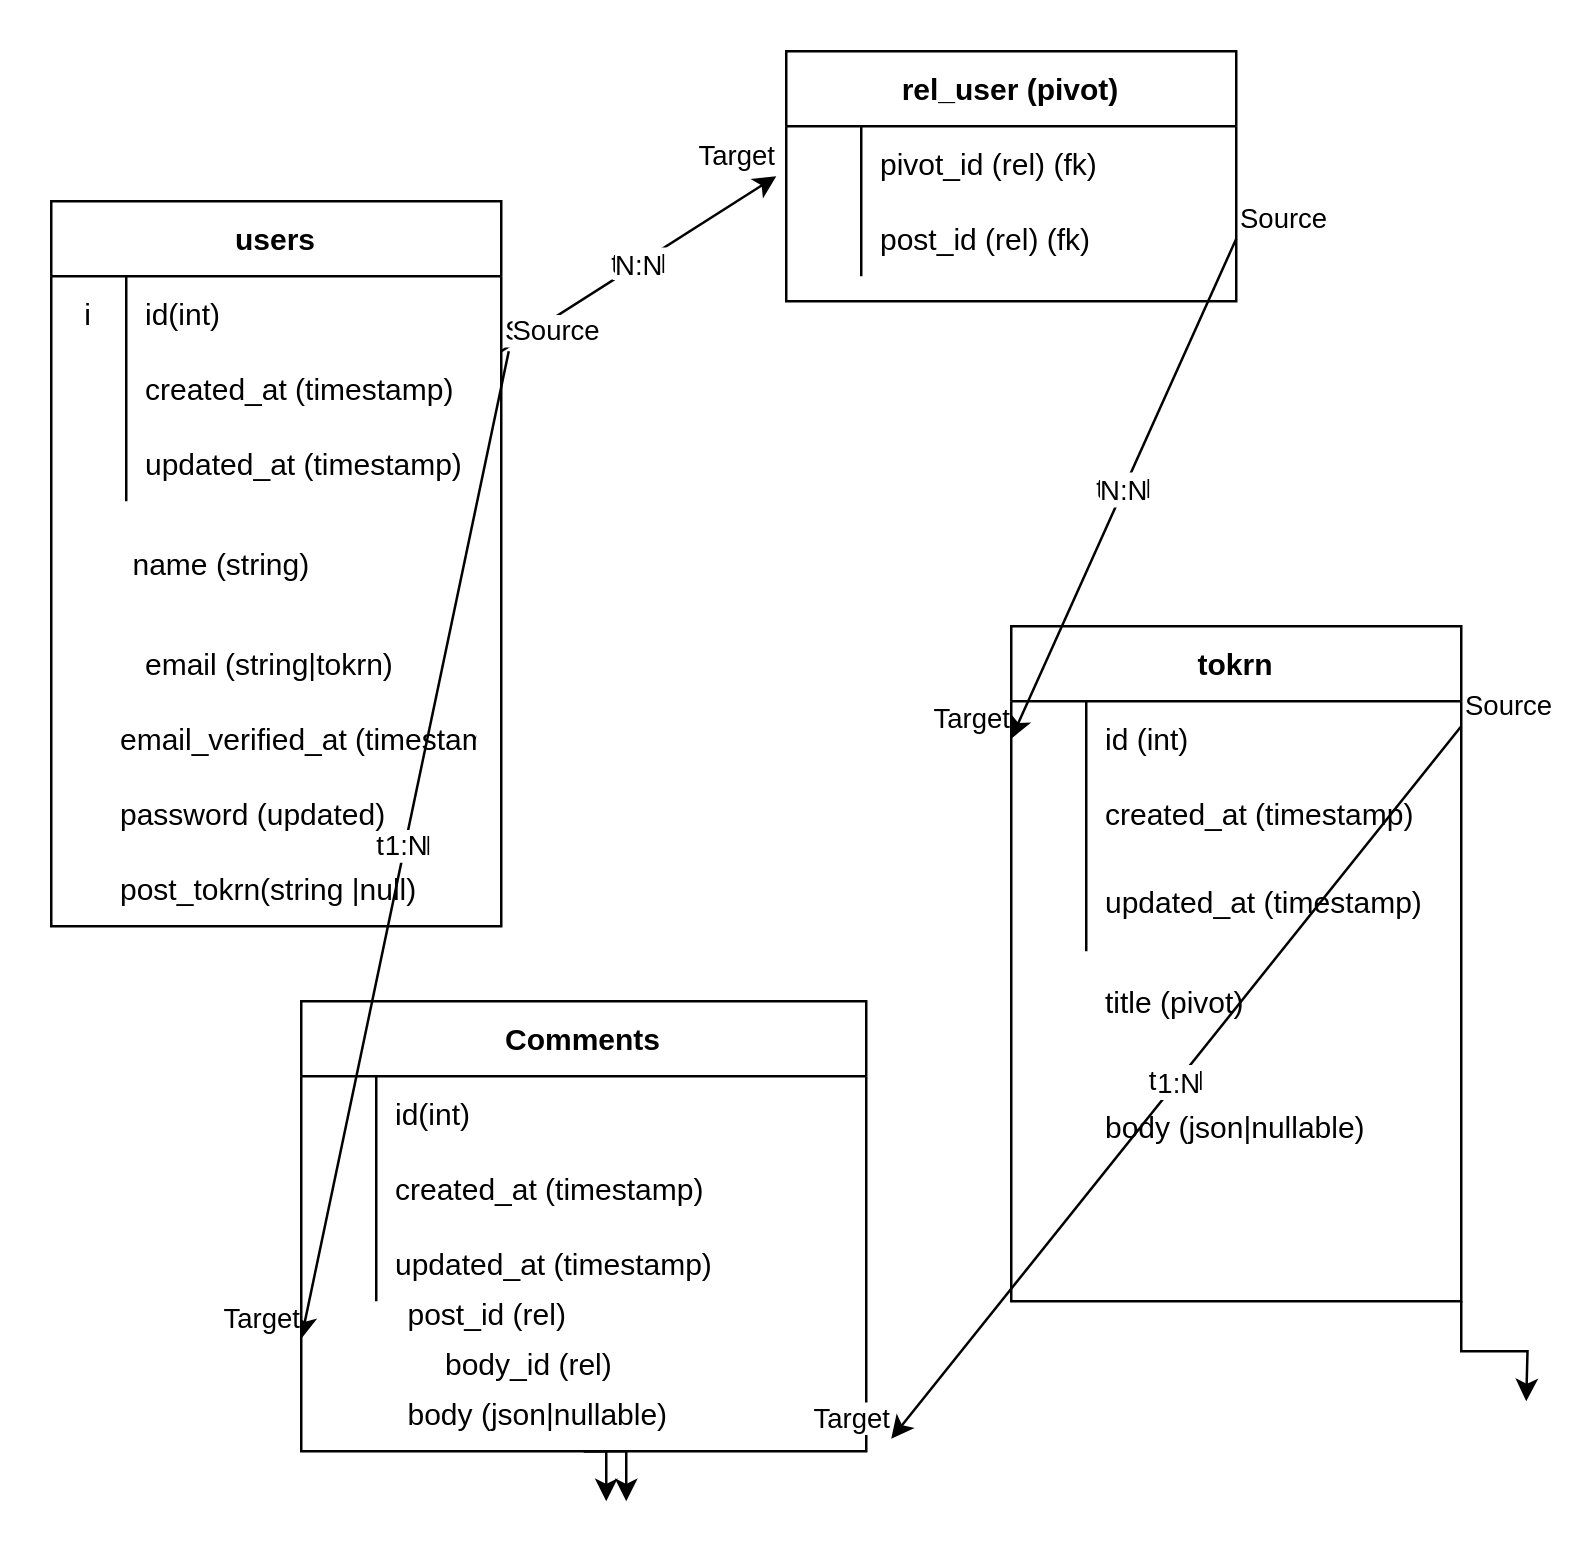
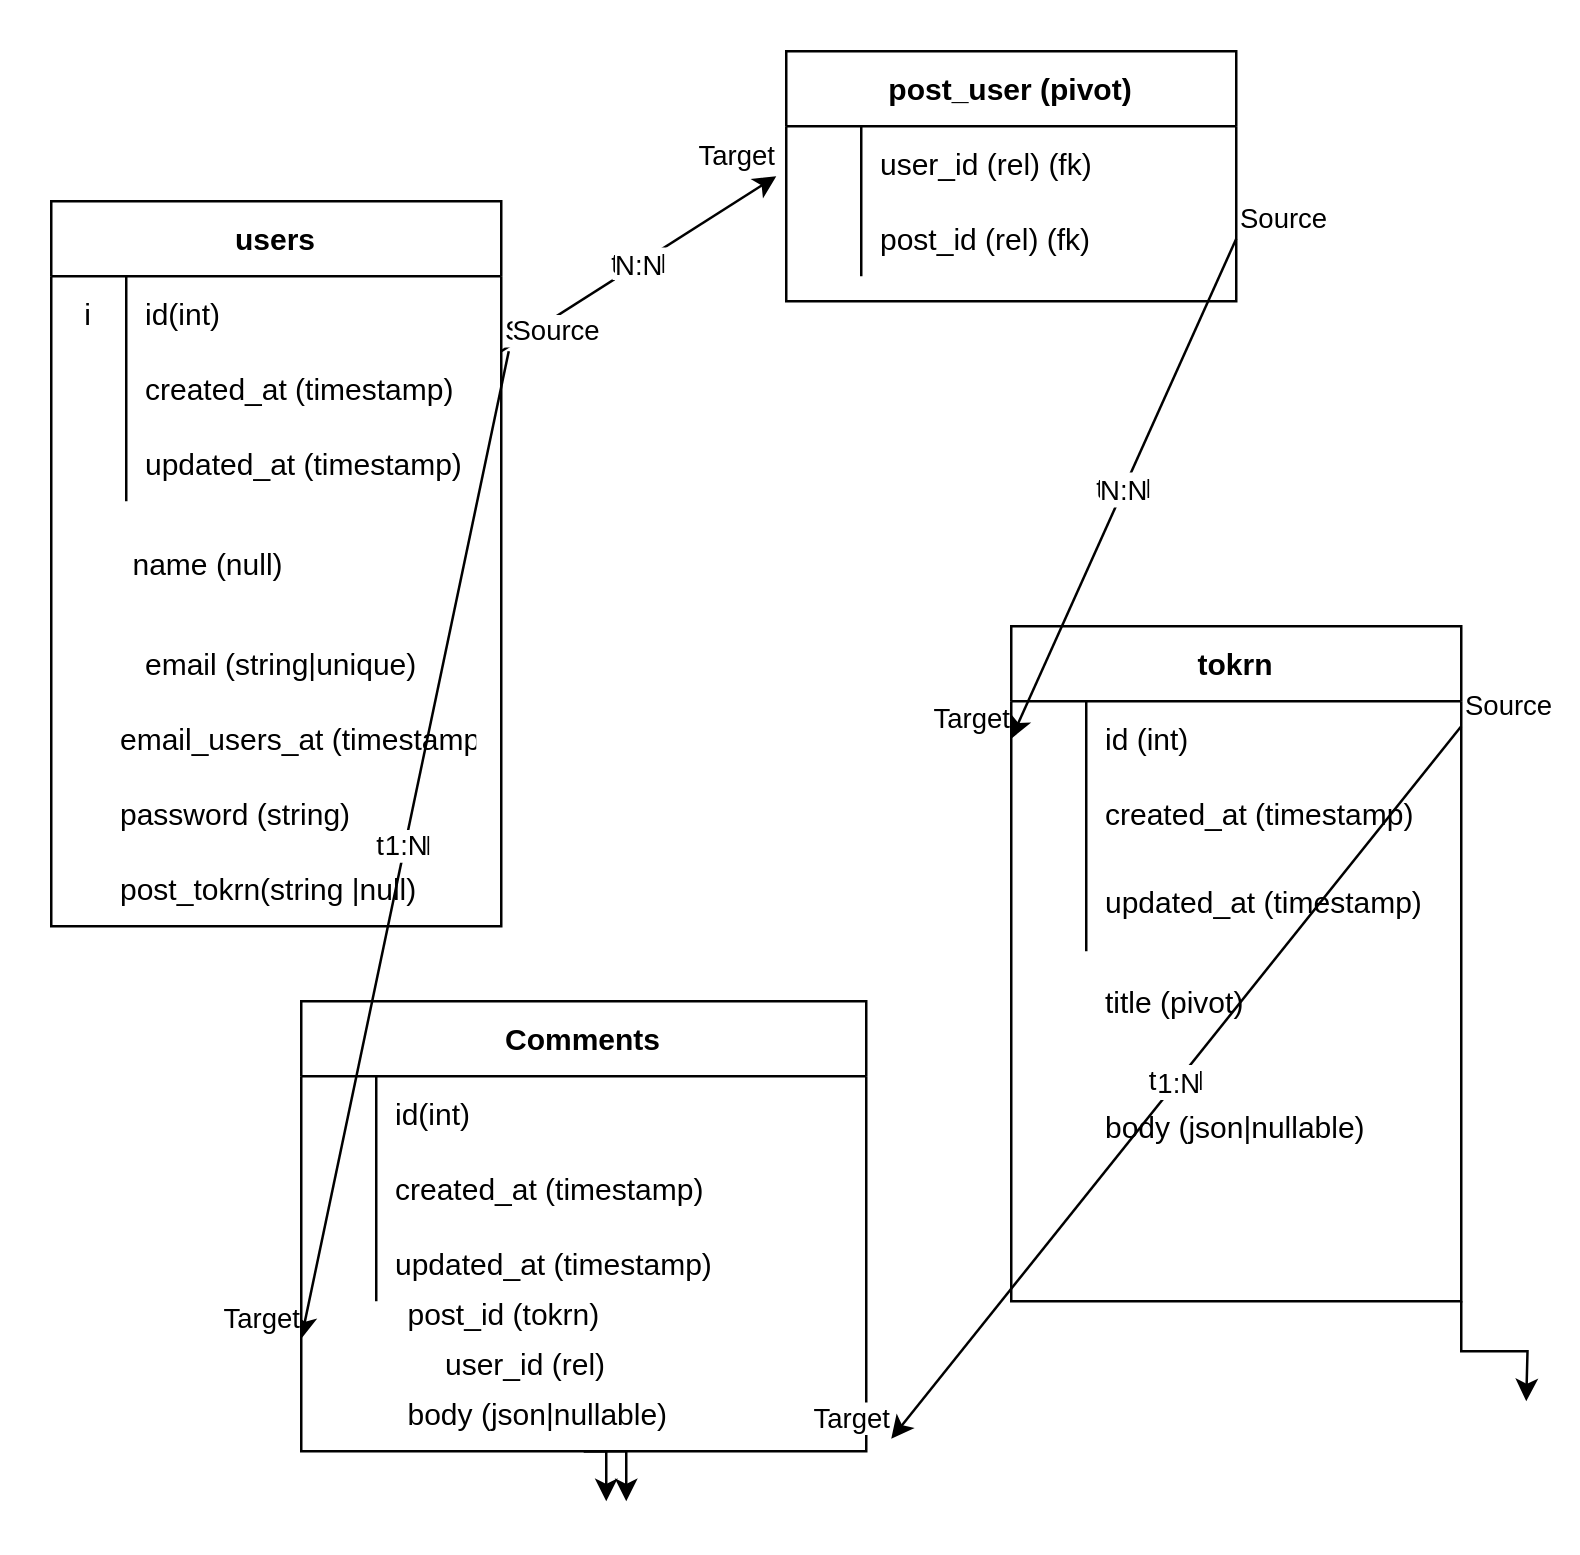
node "rel_user (pivot)": label "rel_user (pivot)" -> "post_user (pivot)"
node "pivot_id (rel) (fk)": label "pivot_id (rel) (fk)" -> "user_id (rel) (fk)"
node "name (string)": label "name (string)" -> "name (null)"
node "email (string|tokrn)": label "email (string|tokrn)" -> "email (string|unique)"
node "email_verified_at (timestamp)": label "email_verified_at (timestamp)" -> "email_users_at (timestamp)"
node "password (updated)": label "password (updated)" -> "password (string)"
node "post_id (rel)": label "post_id (rel)" -> "post_id (tokrn)"
node "body_id (rel)": label "body_id (rel)" -> "user_id (rel)"
